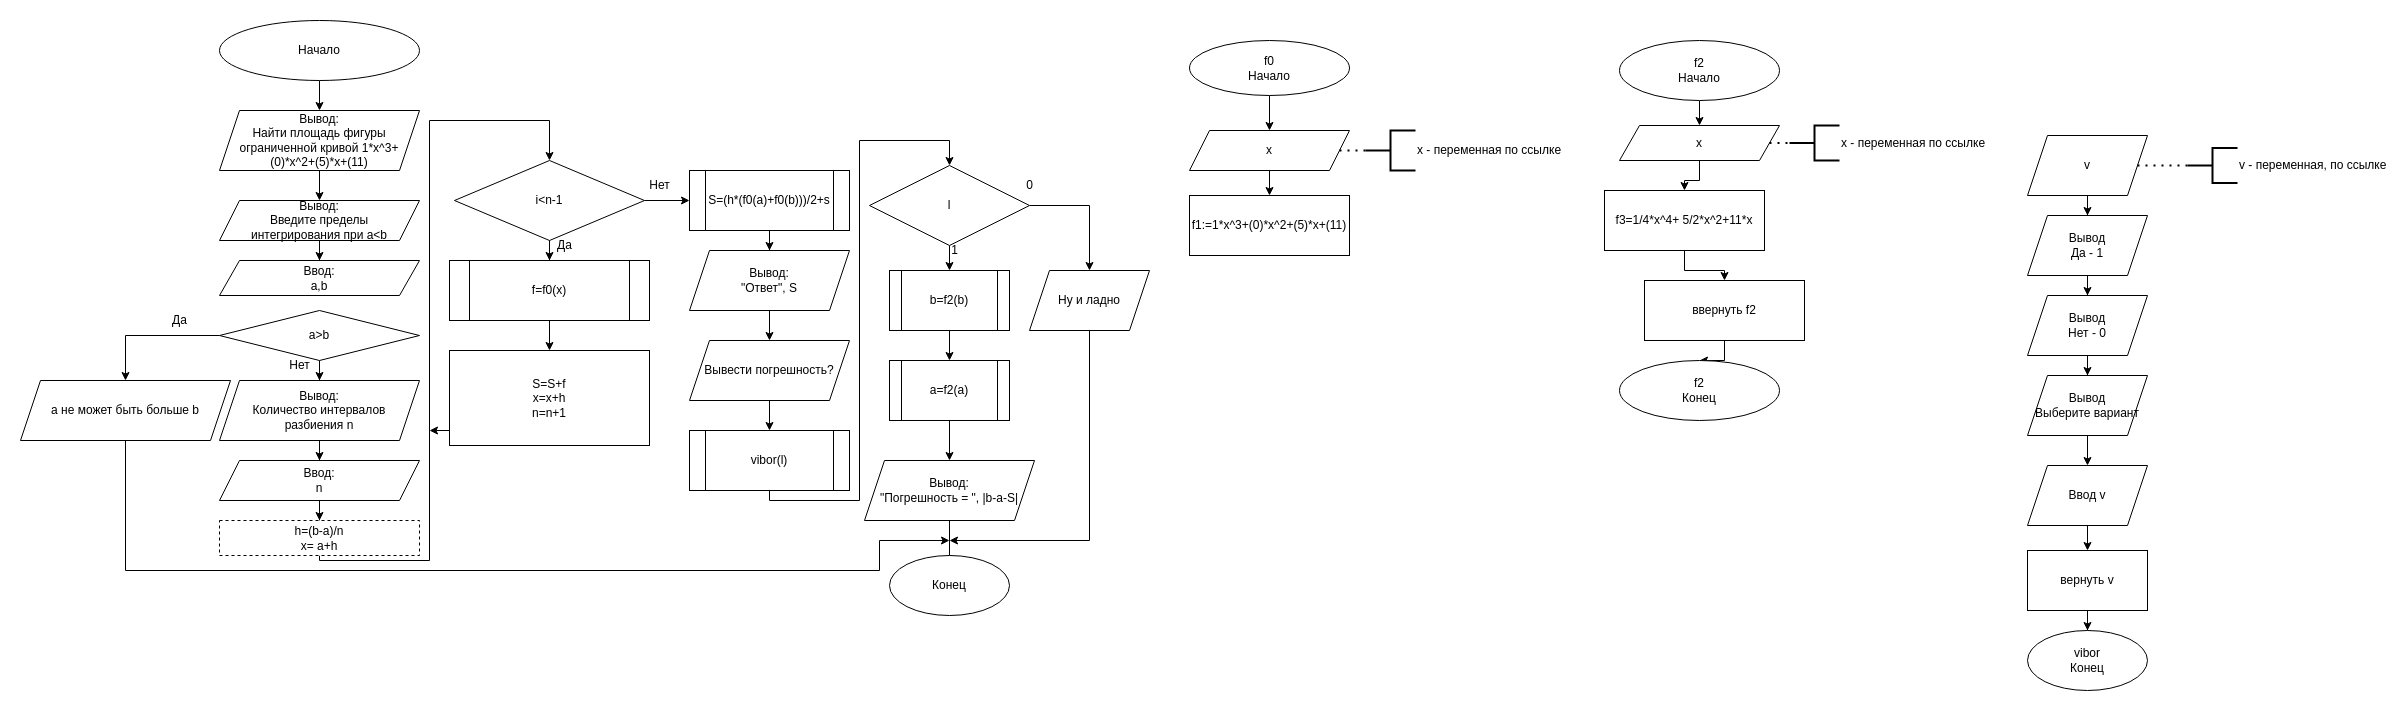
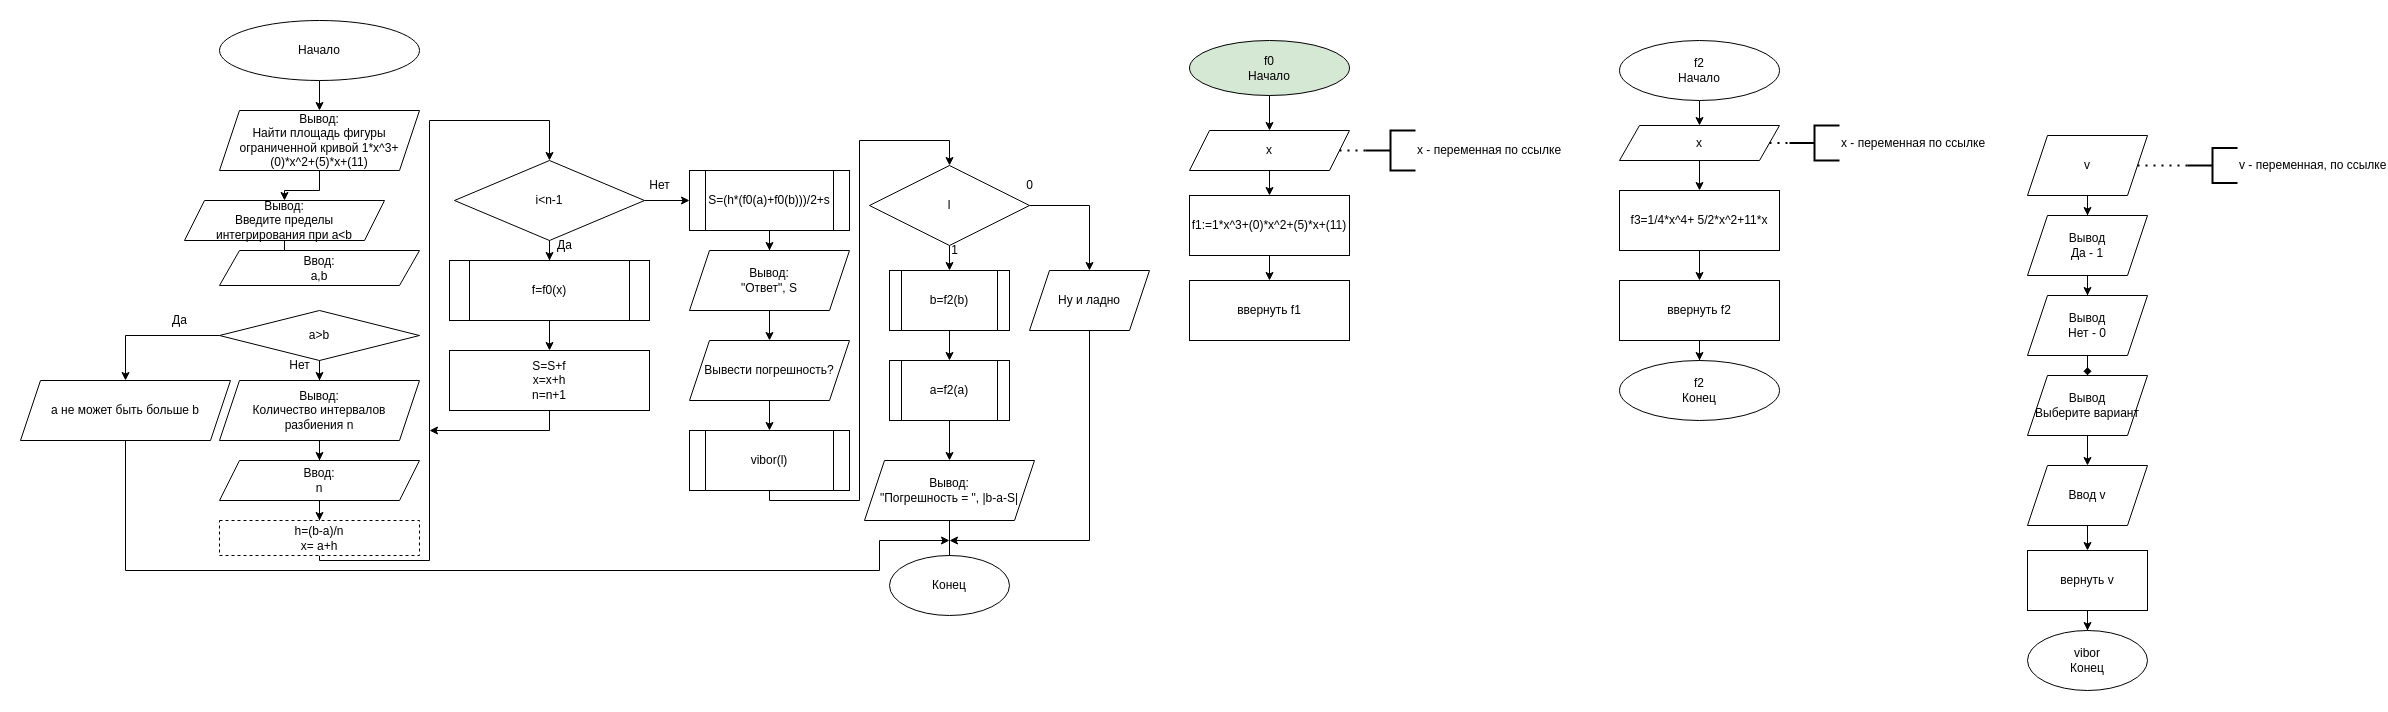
node "f0 Начало": fillcolor #ffffff -> #d5e8d4
node "Вывод: Введите пределы интегрирования при a<b": moved (320, 221) -> (285, 221)
node "f3=1/4*x^4+ 5/2*x^2+11*x": moved (1685, 221) -> (1700, 221)
edge "f1:=1*x^3+(0)*x^2+(5)*x+(11)" -> "ввернуть f1": added
node "Ввод: a,b": moved (320, 278) -> (320, 268)
node "ввернуть f1": added
node "ввернуть f2": moved (1725, 311) -> (1700, 311)
edge "Вывод Нет - 0" -> "Вывод Выберите вариант": arrowhead classic -> diamond
node "S=S+f x=x+h n=n+1": size 200x95 -> 200x60
